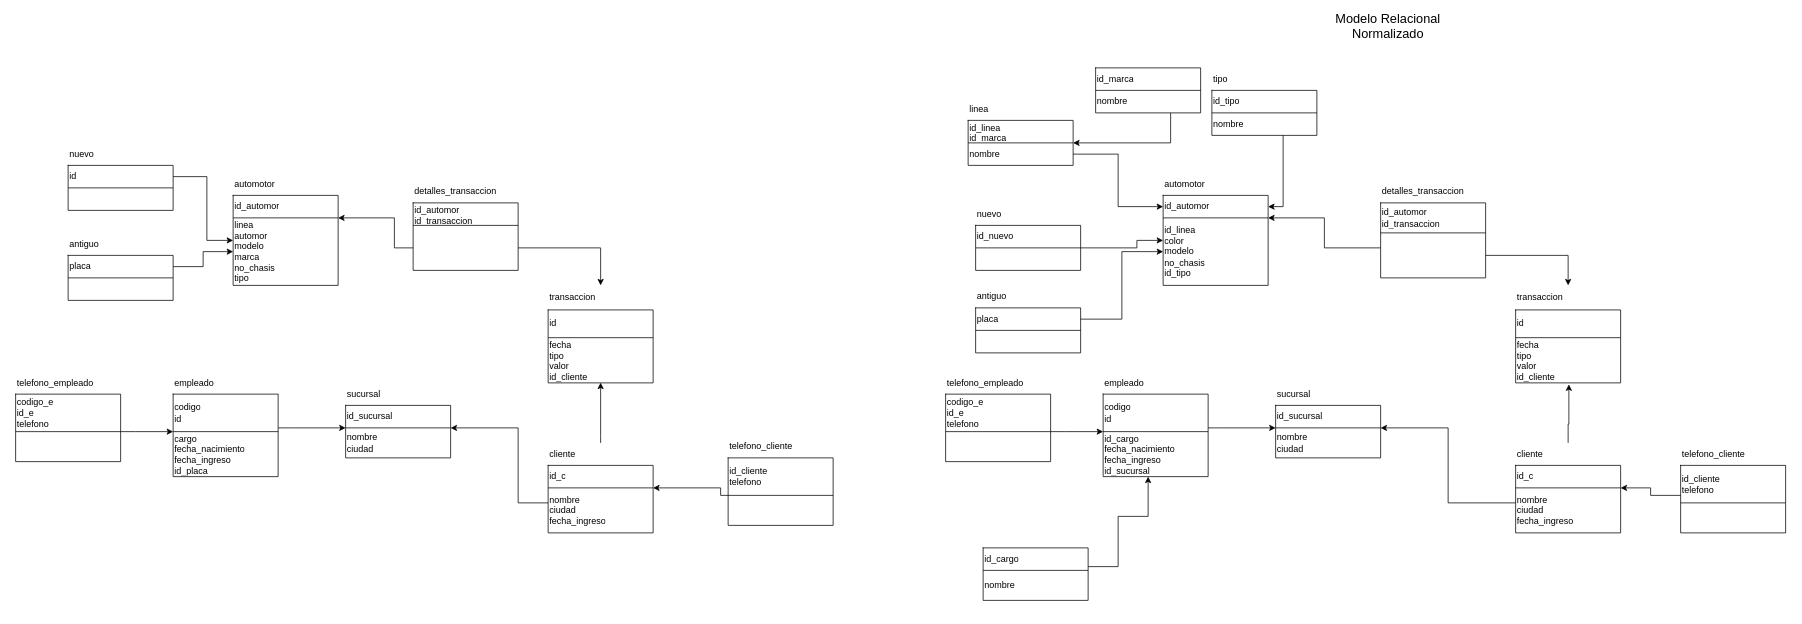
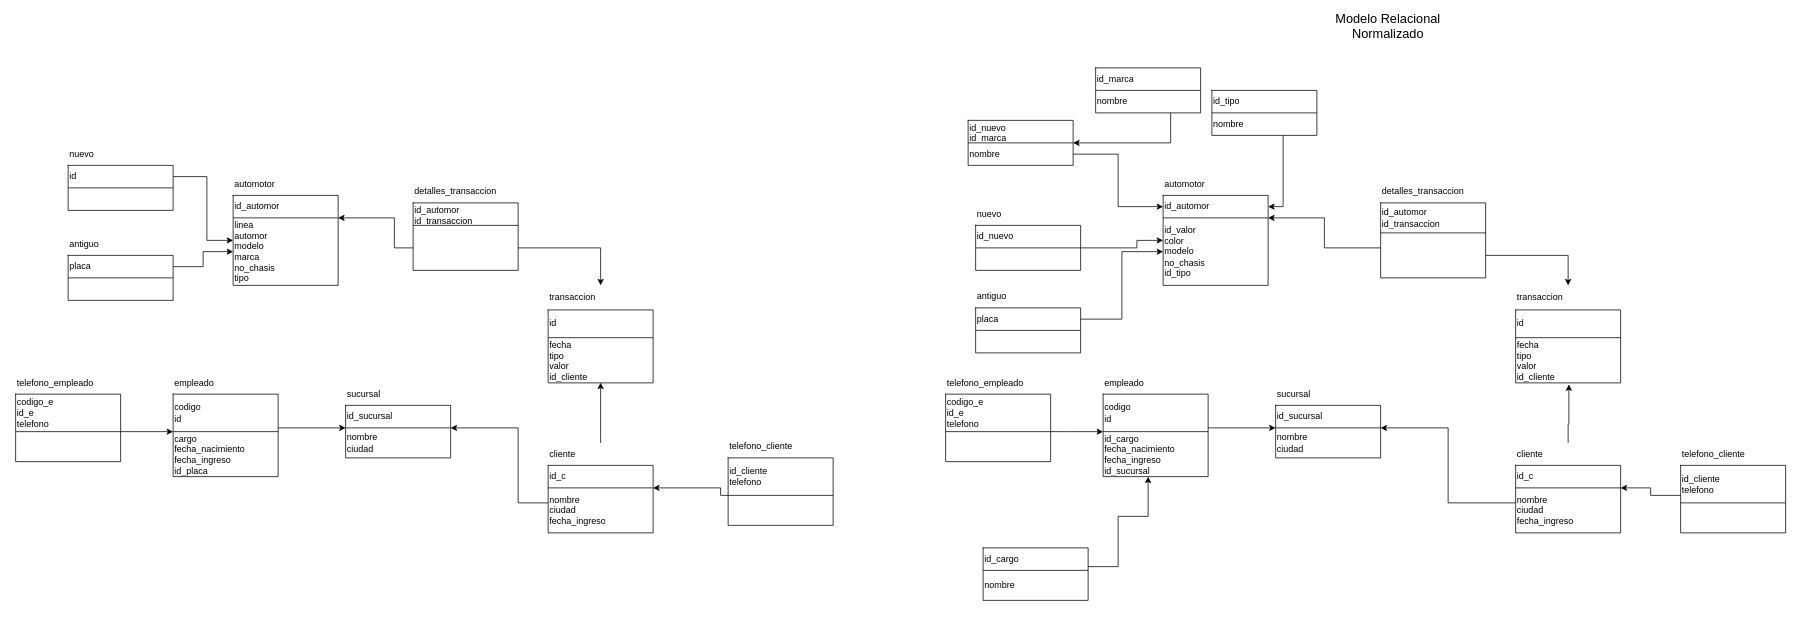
node "tipo": removed
node "linea": removed
node "id_linea id_marca": label "id_linea id_marca" -> "id_nuevo id_marca"
node "id_lineacolormodelono_chasisid_tipo": label "id_lineacolormodelono_chasisid_tipo" -> "id_valorcolormodelono_chasisid_tipo"
